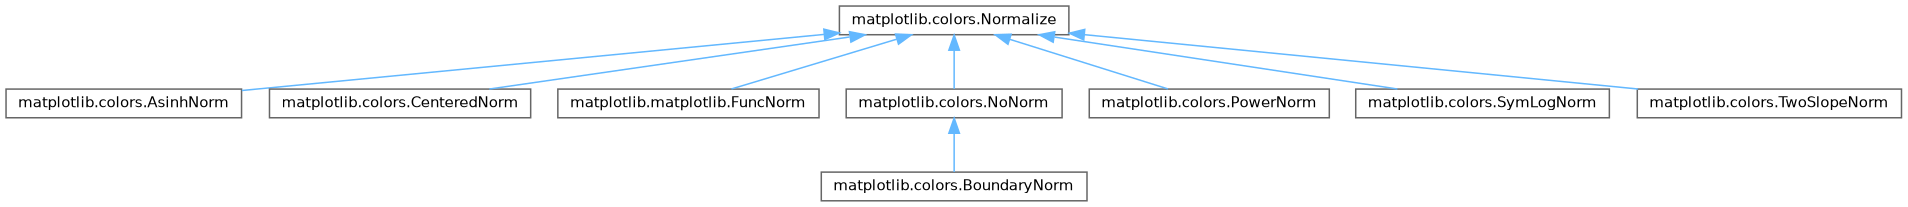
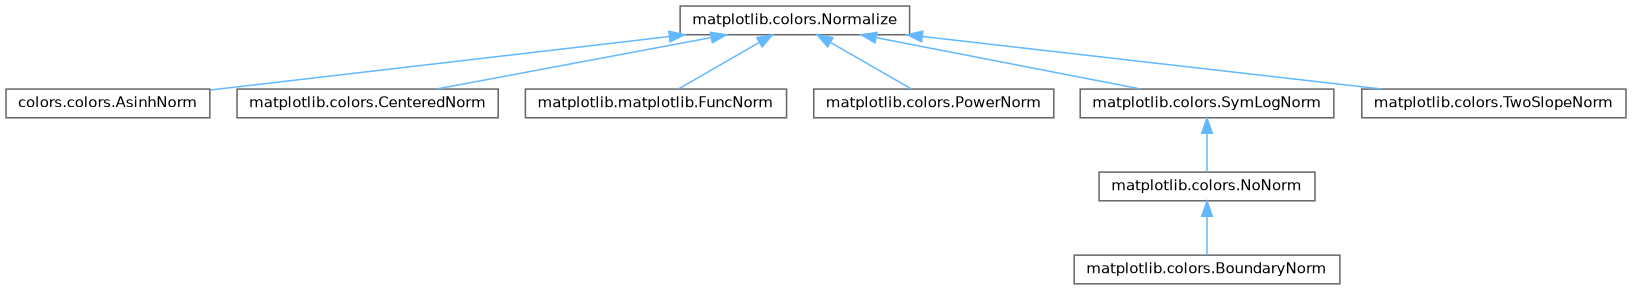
edge "matplotlib.colors.NoNorm" -> "matplotlib.colors.Normalize": now "matplotlib.colors.NoNorm" -> "matplotlib.colors.SymLogNorm"
node "matplotlib.colors.AsinhNorm": label "matplotlib.colors.AsinhNorm" -> "colors.colors.AsinhNorm"
